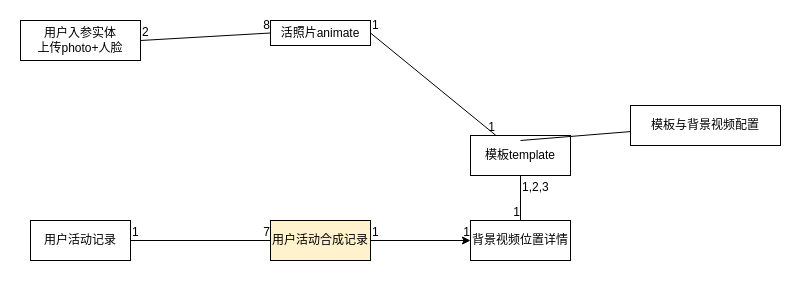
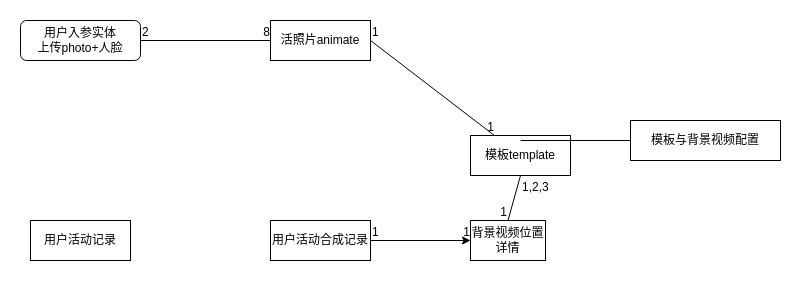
node "活照片animate": size 100x25 -> 100x40
node "用户入参实体 上传photo+人脸": shape rectangle -> rounded rectangle
node "模板与背景视频配置": moved (706, 126) -> (706, 141)
edge "用户活动记录" -- "用户活动合成记录": removed, labels "1", "7"
node "用户活动合成记录": fillcolor #fff2cc -> #ffffff
node "背景视频位置详情": size 100x40 -> 75x40
